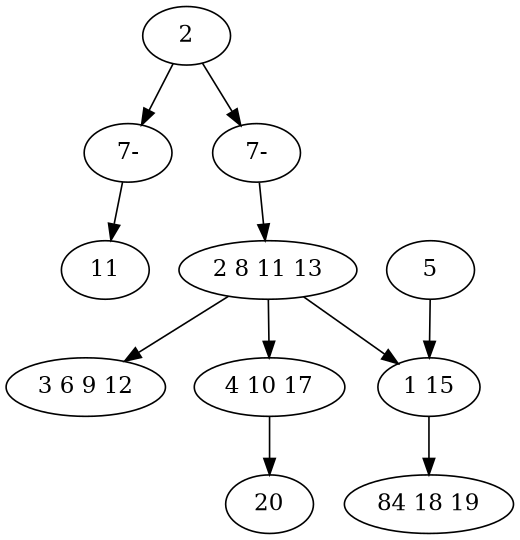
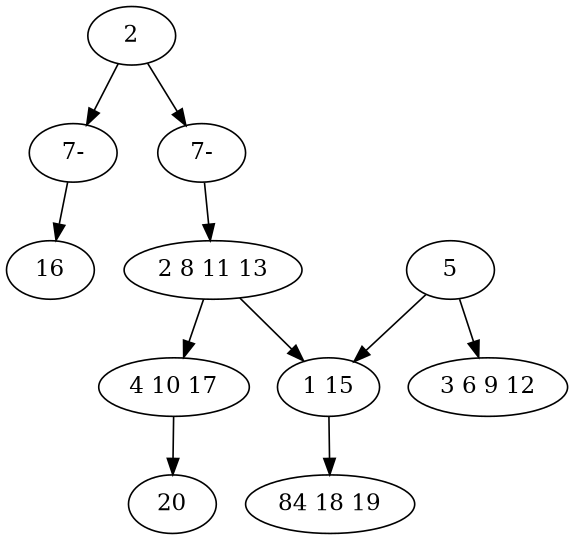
node "11": label "11" -> "16"
edge "2 8 11 13" -> "3 6 9 12": now "5" -> "3 6 9 12"
